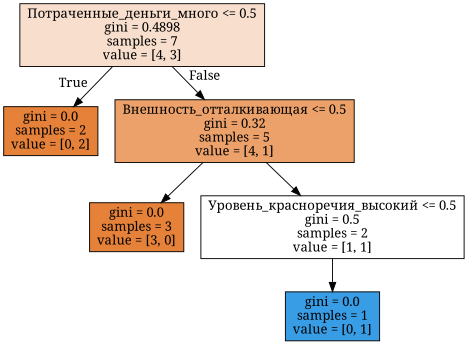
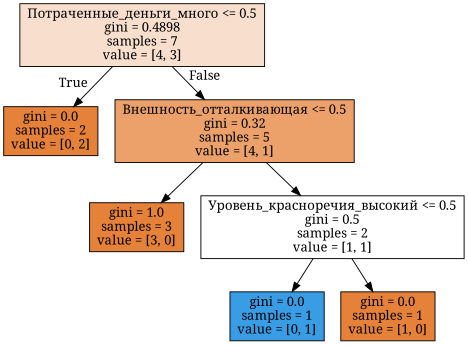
node "gini = 0.0 samples = 3 value = [3, 0]": label "gini = 0.0 samples = 3 value = [3, 0]" -> "gini = 1.0 samples = 3 value = [3, 0]"
node "gini = 0.0 samples = 1 value = [1, 0]": added
